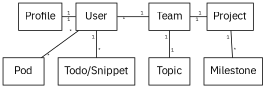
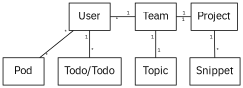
node "Profile": removed
node "Todo/Snippet": label "Todo/Snippet" -> "Todo/Todo"
node "Milestone": label "Milestone" -> "Snippet"
